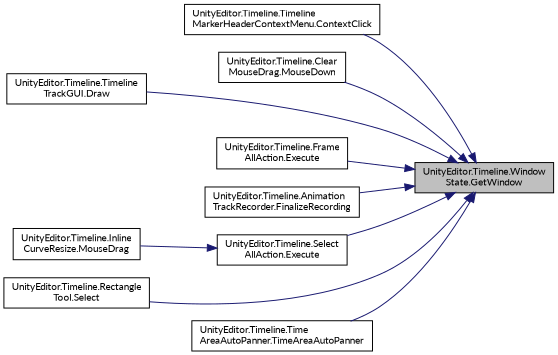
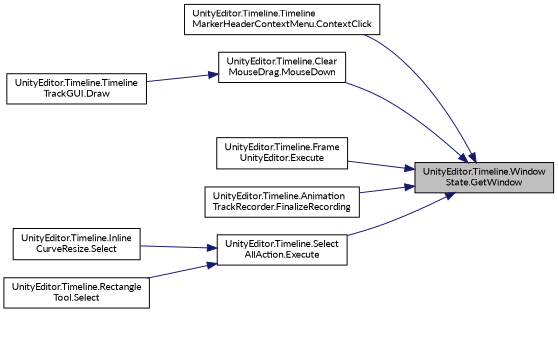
edge "UnityEditor.Timeline.Timeline TrackGUI.Draw" -> "UnityEditor.Timeline.Window State.GetWindow": now "UnityEditor.Timeline.Timeline TrackGUI.Draw" -> "UnityEditor.Timeline.Clear MouseDrag.MouseDown"
node "UnityEditor.Timeline.Frame AllAction.Execute": label "UnityEditor.Timeline.Frame AllAction.Execute" -> "UnityEditor.Timeline.Frame UnityEditor.Execute"
node "UnityEditor.Timeline.Inline CurveResize.MouseDrag": label "UnityEditor.Timeline.Inline CurveResize.MouseDrag" -> "UnityEditor.Timeline.Inline CurveResize.Select"
edge "UnityEditor.Timeline.Rectangle Tool.Select" -> "UnityEditor.Timeline.Window State.GetWindow": now "UnityEditor.Timeline.Rectangle Tool.Select" -> "UnityEditor.Timeline.Select AllAction.Execute"
node "UnityEditor.Timeline.Time AreaAutoPanner.TimeAreaAutoPanner": removed
